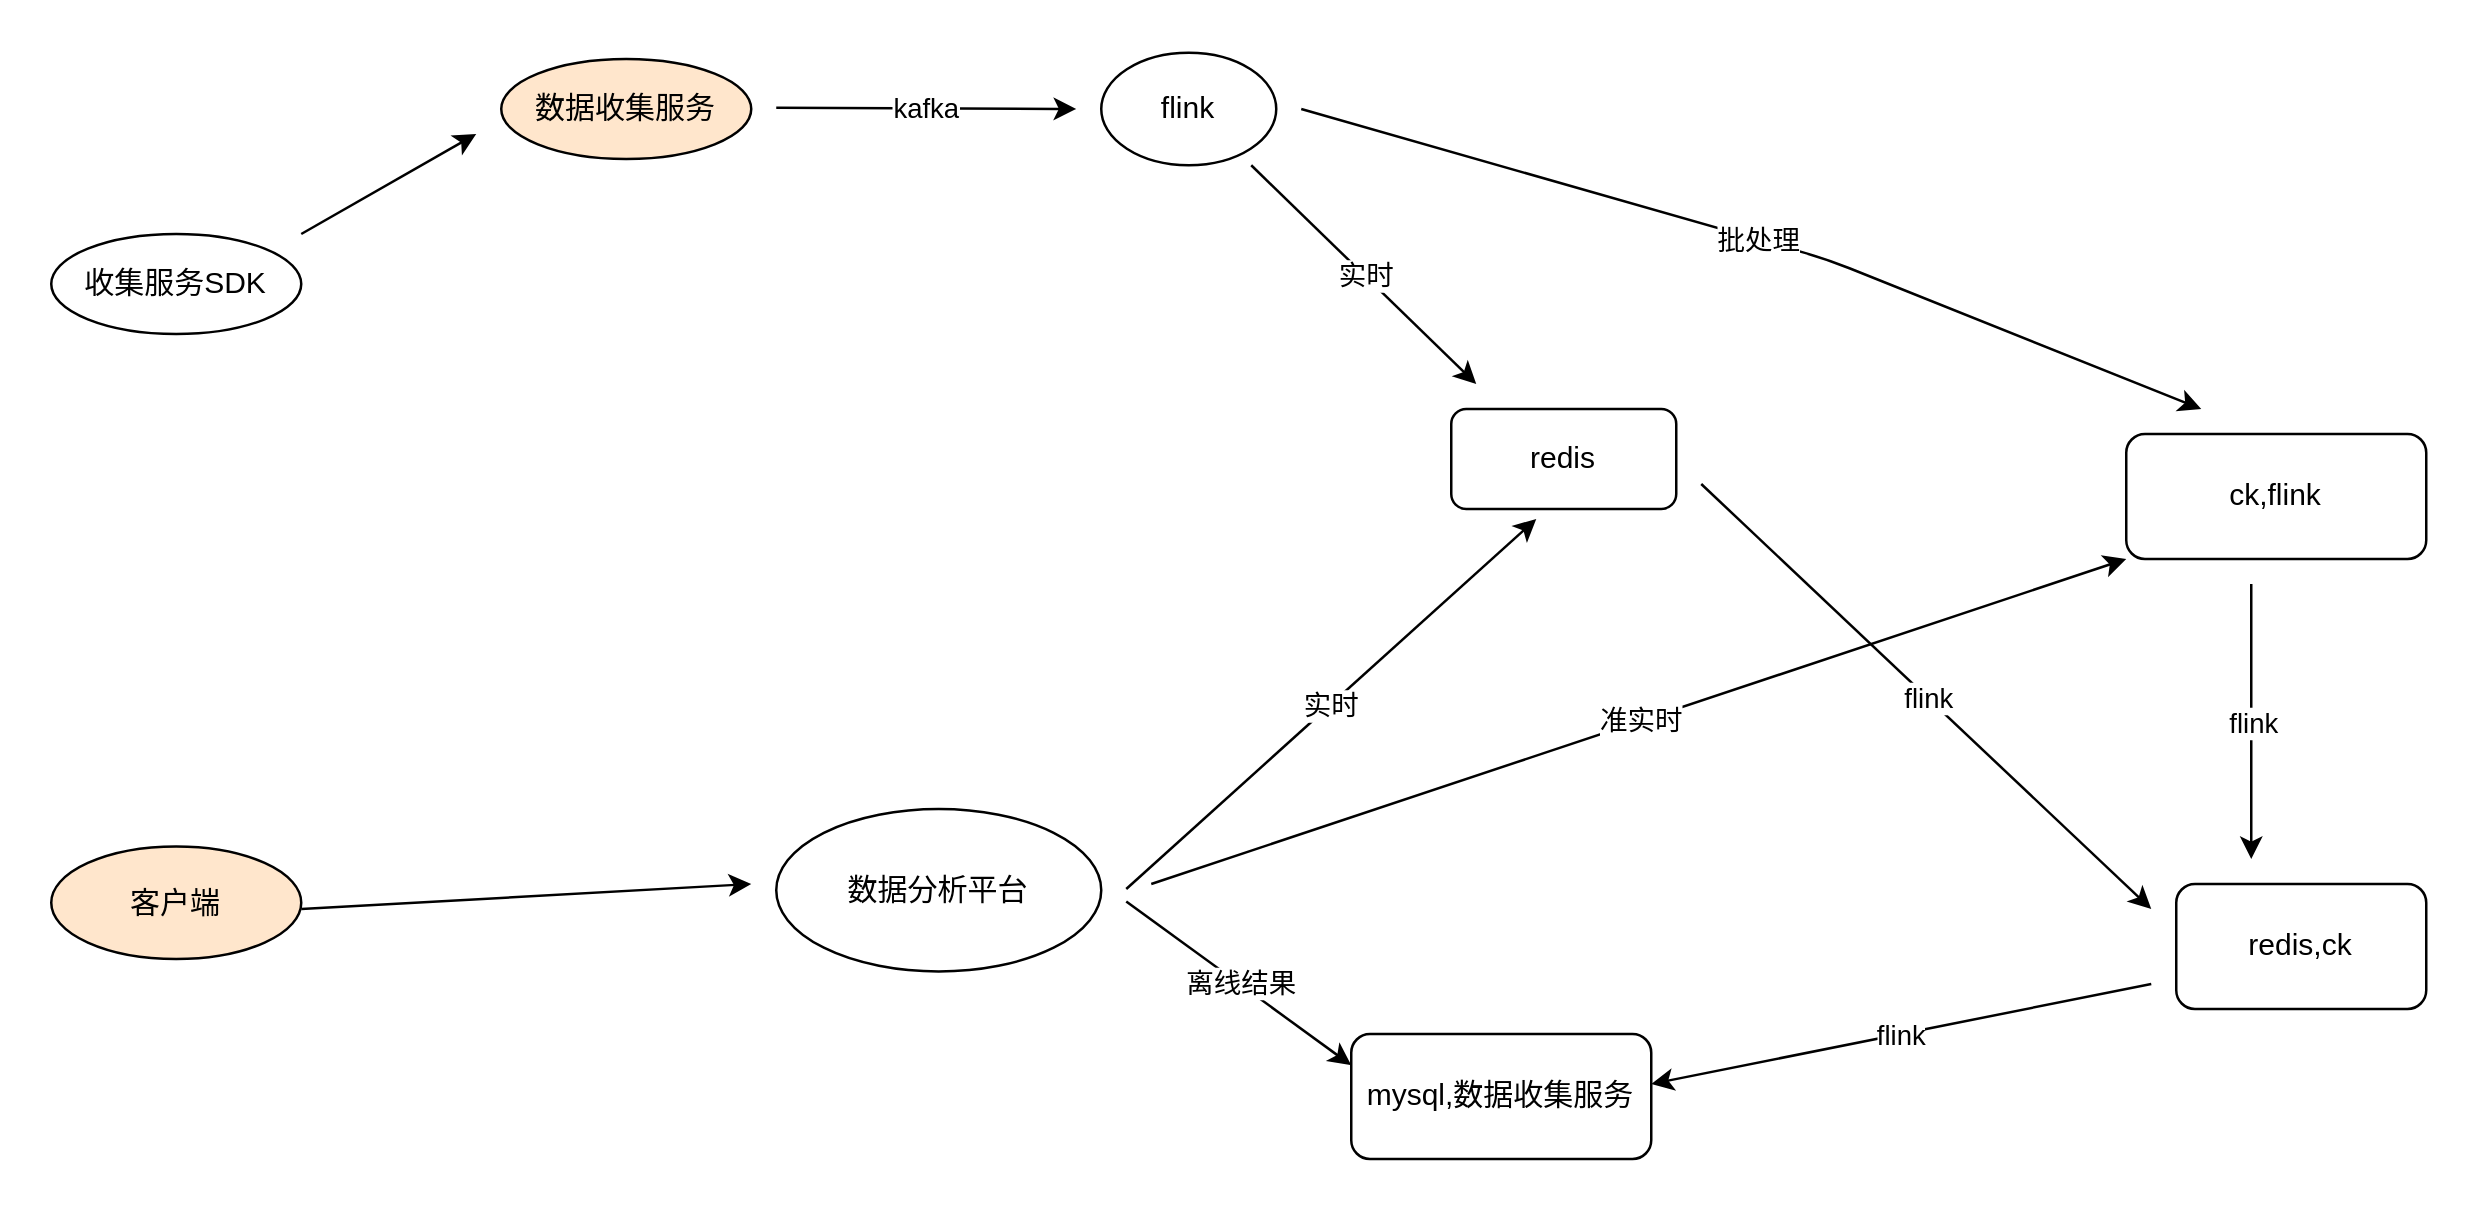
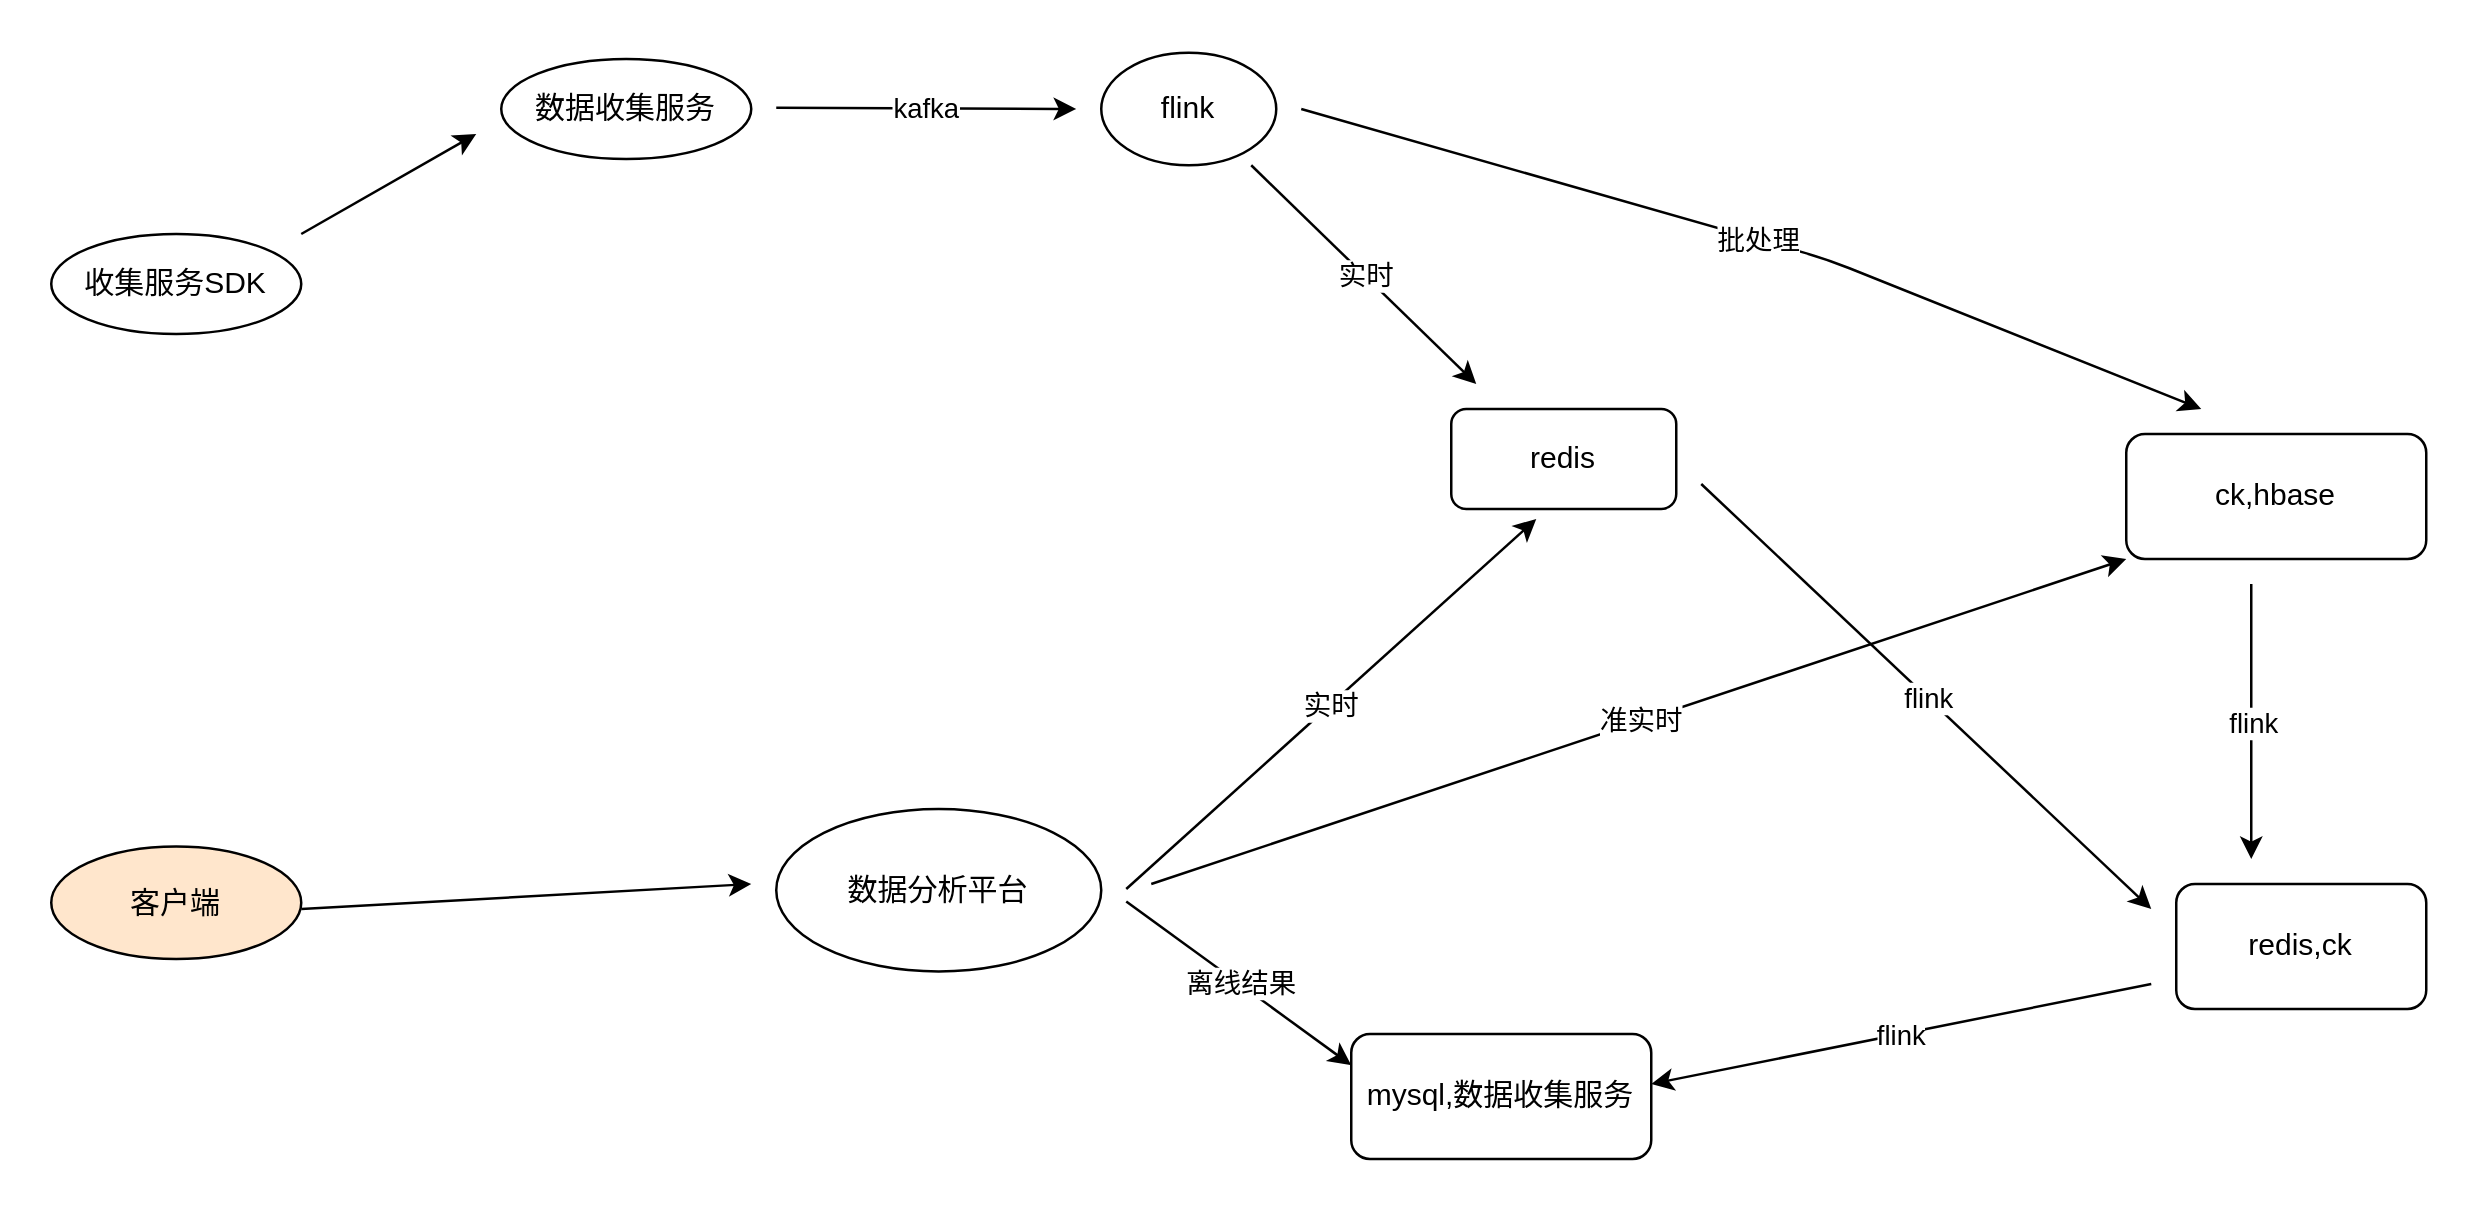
node "数据收集服务": fillcolor #ffe6cc -> #ffffff
node "ck,flink": label "ck,flink" -> "ck,hbase"
